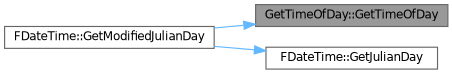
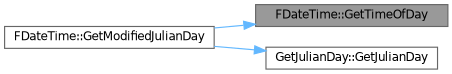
node "GetTimeOfDay::GetTimeOfDay": label "GetTimeOfDay::GetTimeOfDay" -> "FDateTime::GetTimeOfDay"
node "FDateTime::GetJulianDay": label "FDateTime::GetJulianDay" -> "GetJulianDay::GetJulianDay"
